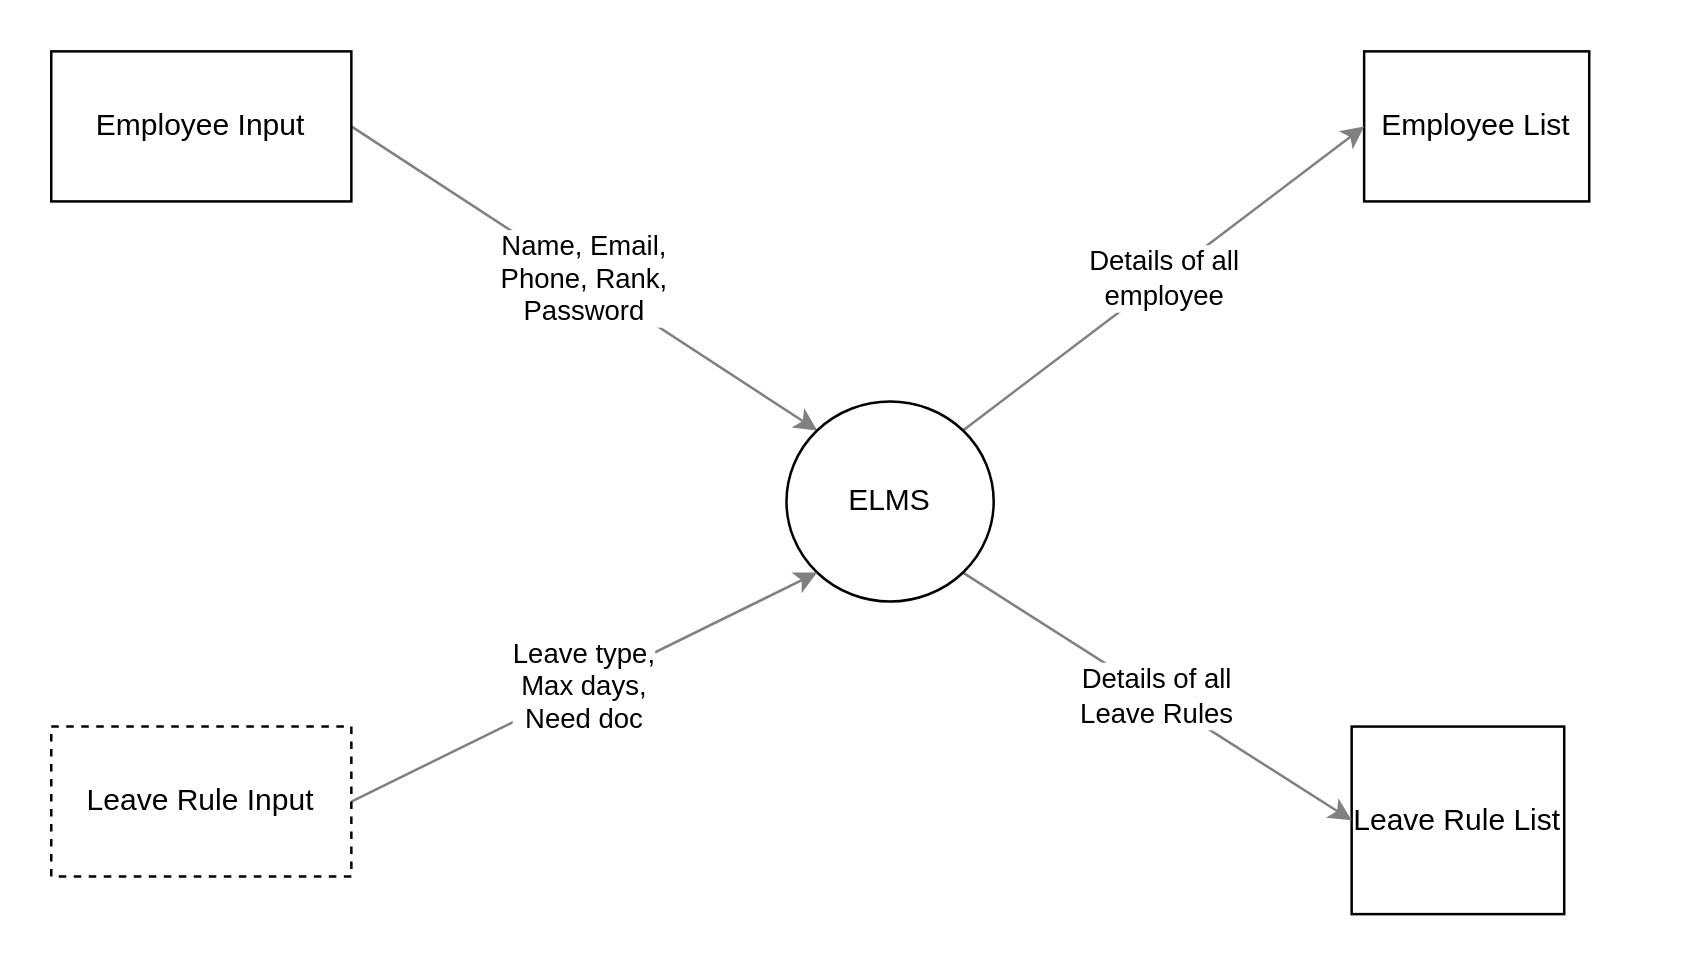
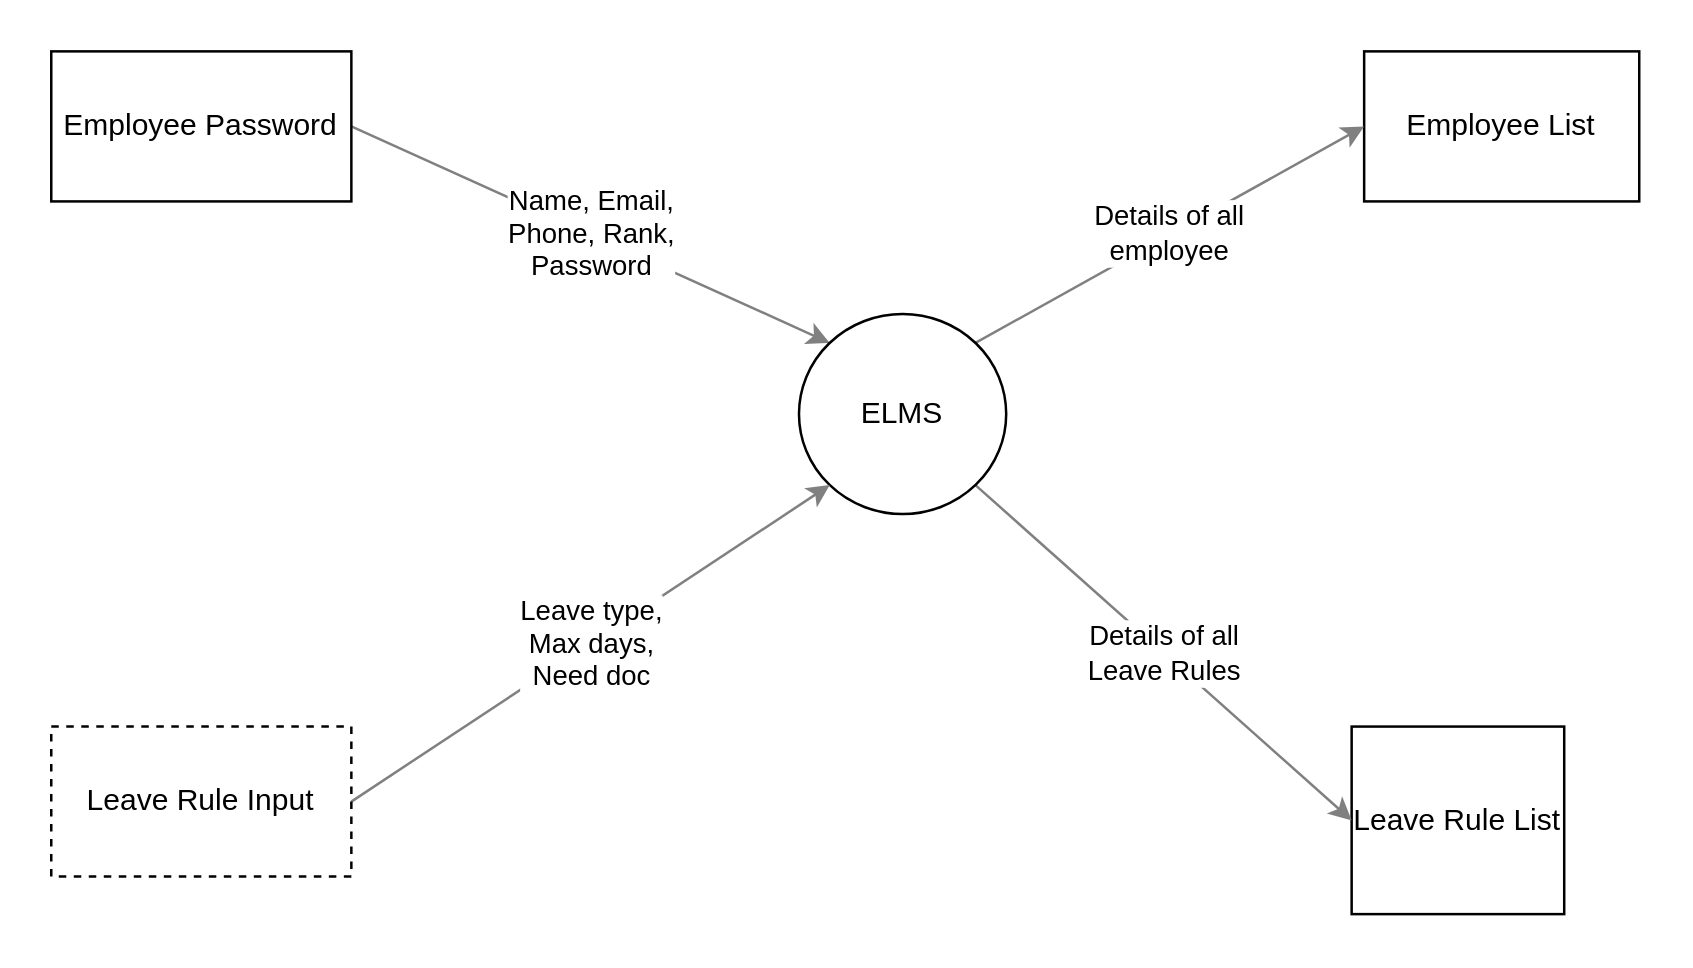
node "Employee Input": label "Employee Input" -> "Employee Password"
node "Employee List": size 225x150 -> 275x150
node "ELMS": moved (890, 501) -> (902, 414)
